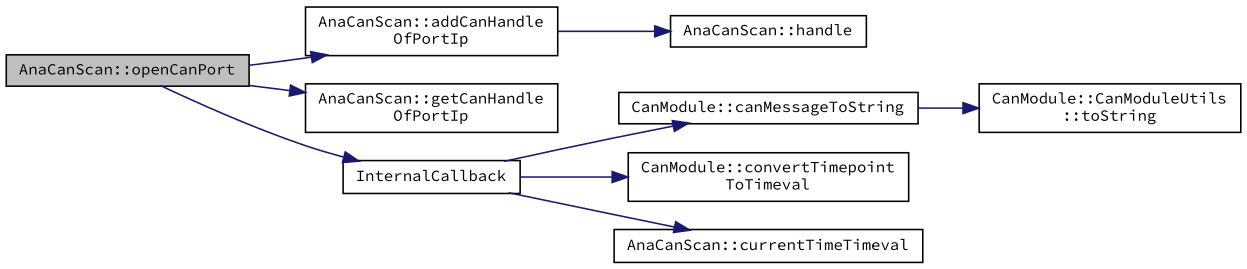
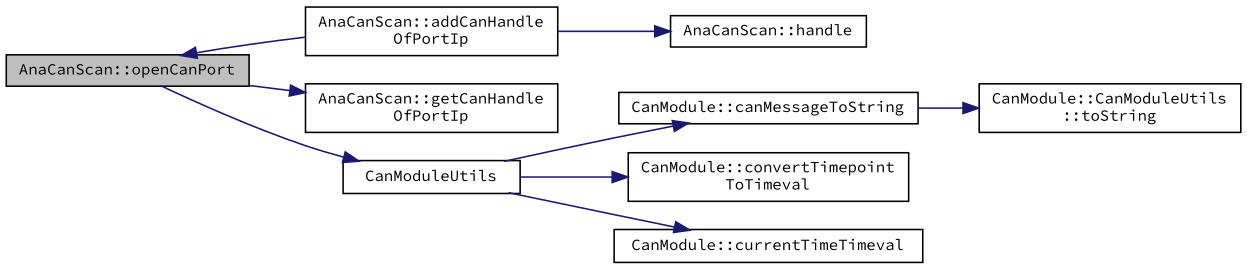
edge "AnaCanScan::openCanPort" -> "AnaCanScan::addCanHandle OfPortIp": reversed
node "InternalCallback": label "InternalCallback" -> "CanModuleUtils"
node "AnaCanScan::currentTimeTimeval": label "AnaCanScan::currentTimeTimeval" -> "CanModule::currentTimeTimeval"
